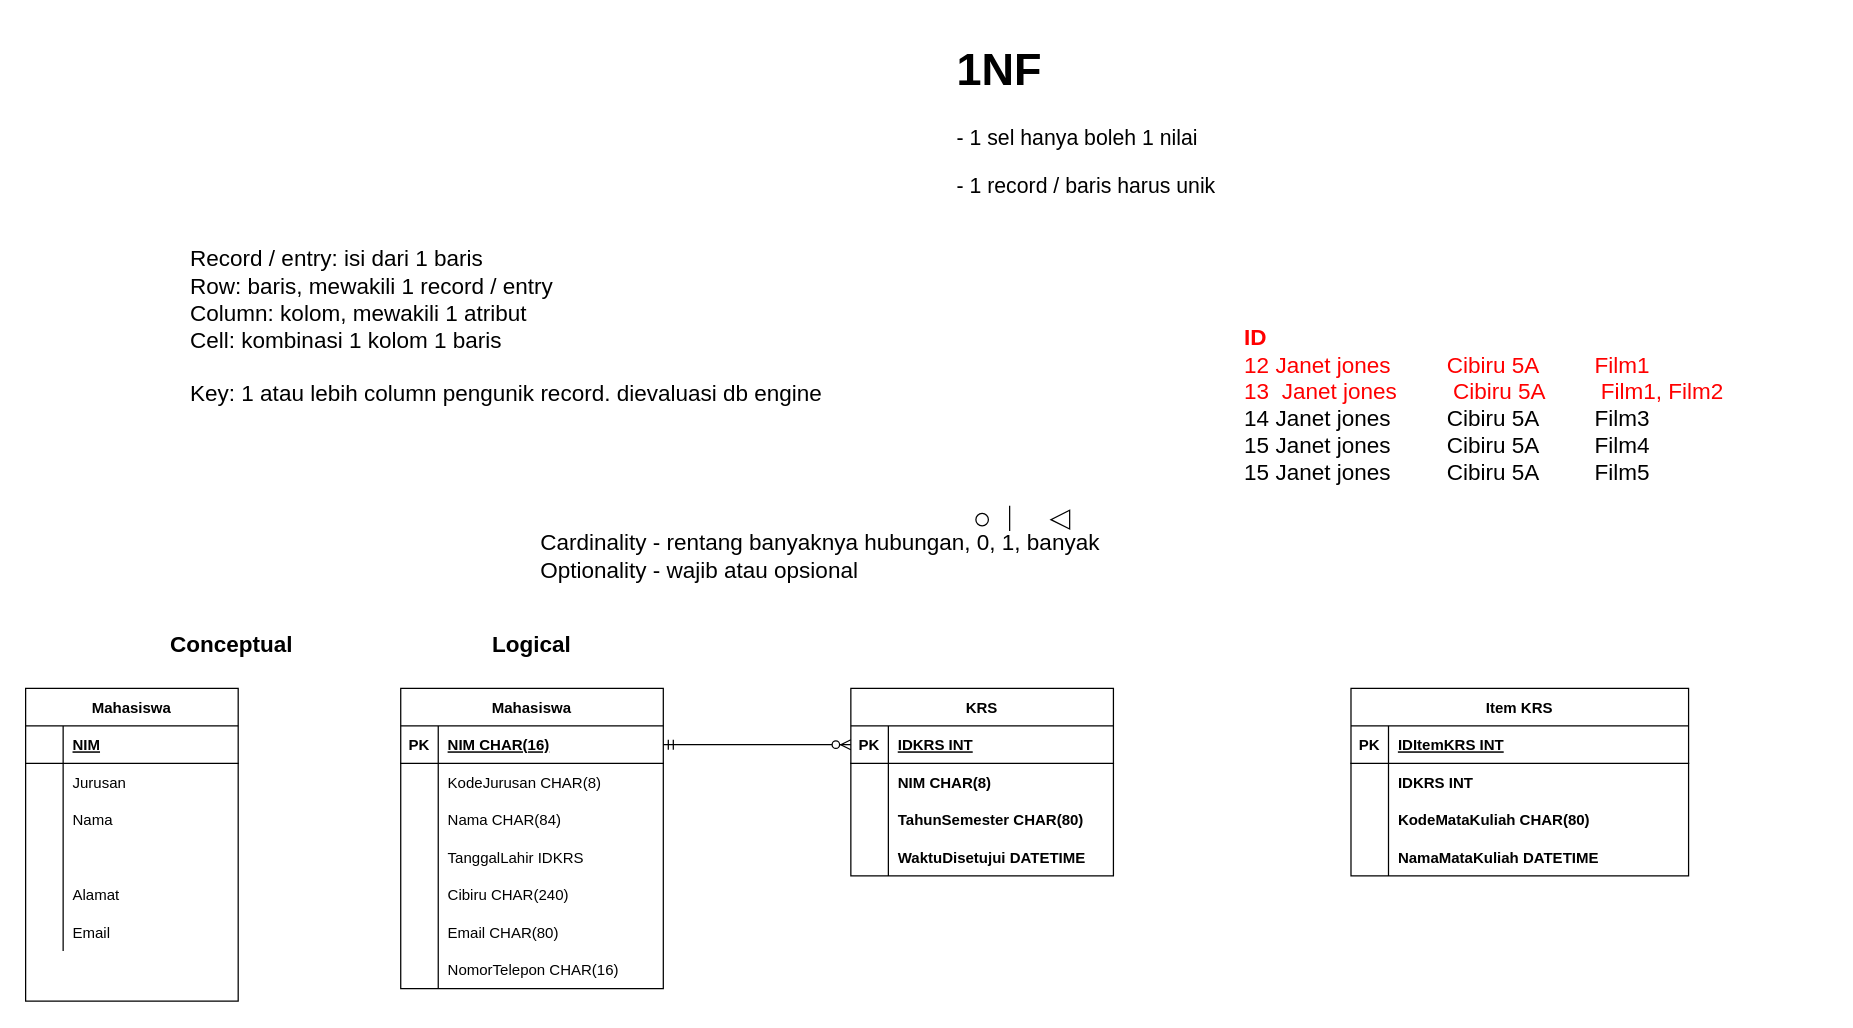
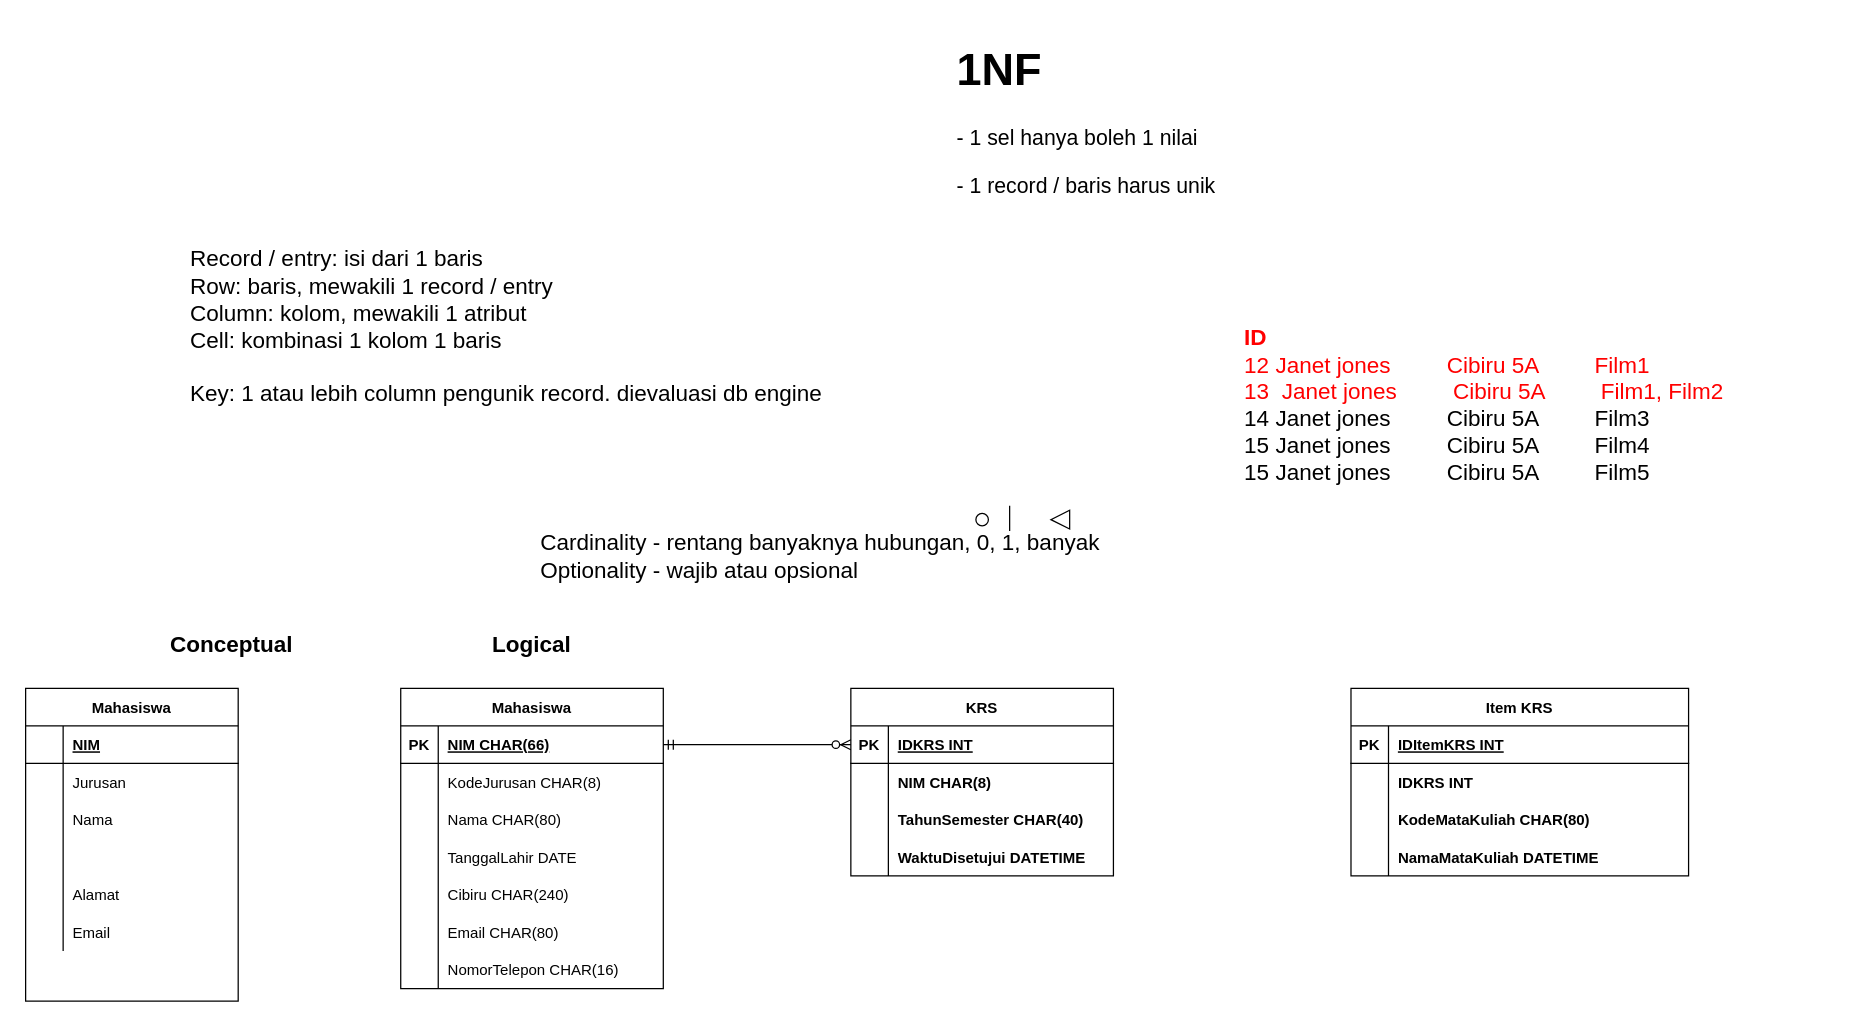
node "NIM CHAR(16)": label "NIM CHAR(16)" -> "NIM CHAR(66)"
node "Nama CHAR(84)": label "Nama CHAR(84)" -> "Nama CHAR(80)"
node "TahunSemester CHAR(80)": label "TahunSemester CHAR(80)" -> "TahunSemester CHAR(40)"
node "TanggalLahir IDKRS": label "TanggalLahir IDKRS" -> "TanggalLahir DATE"
